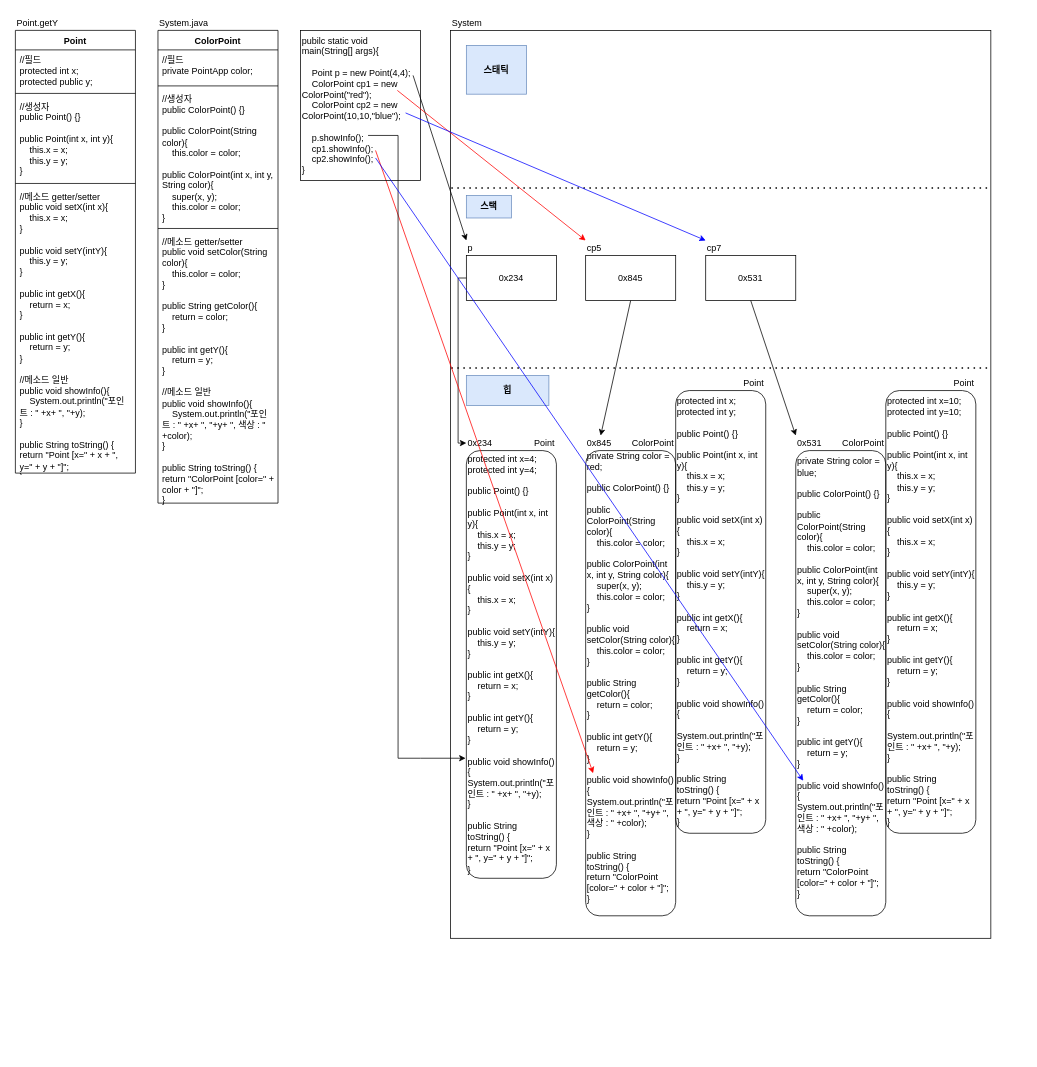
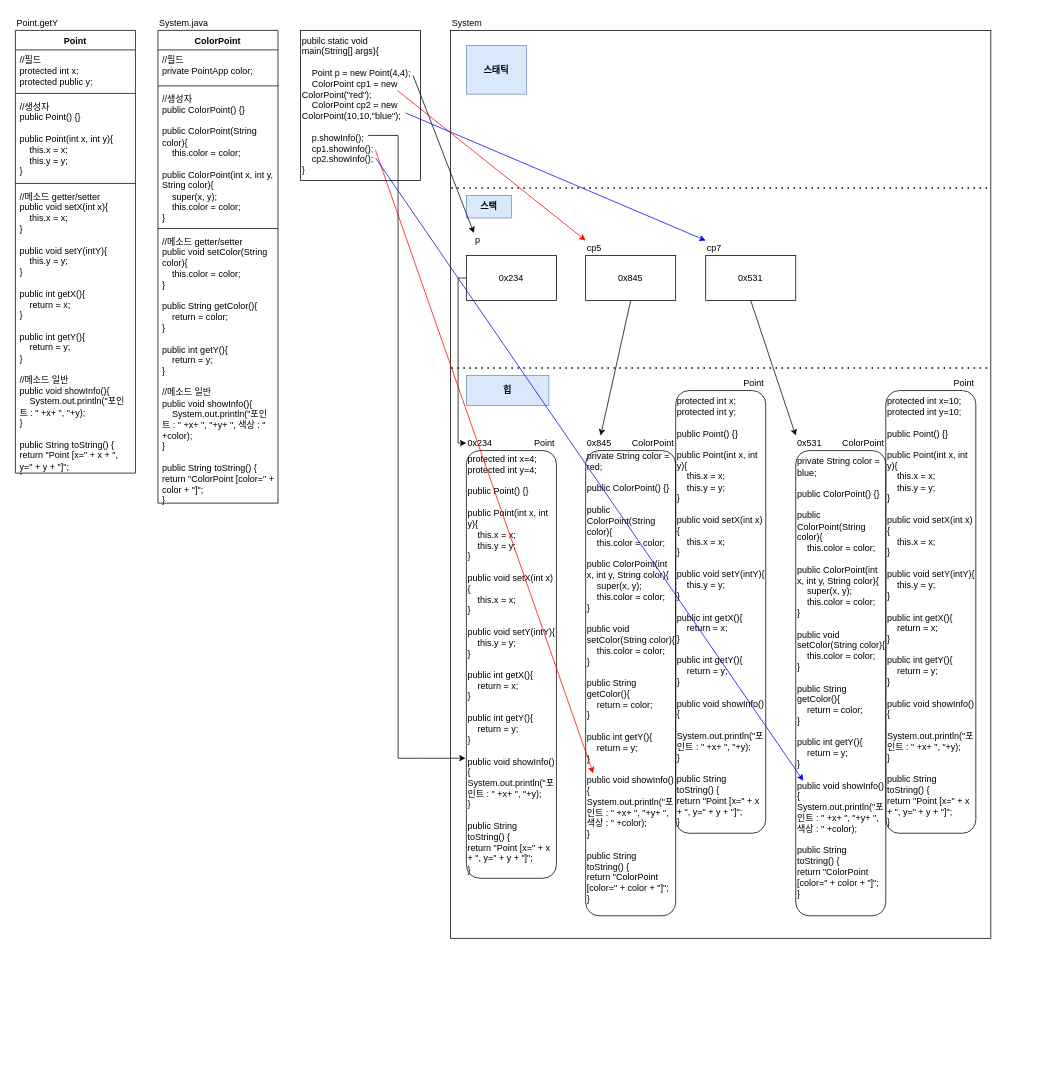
node "p": moved (481, 248) -> (489, 240)
